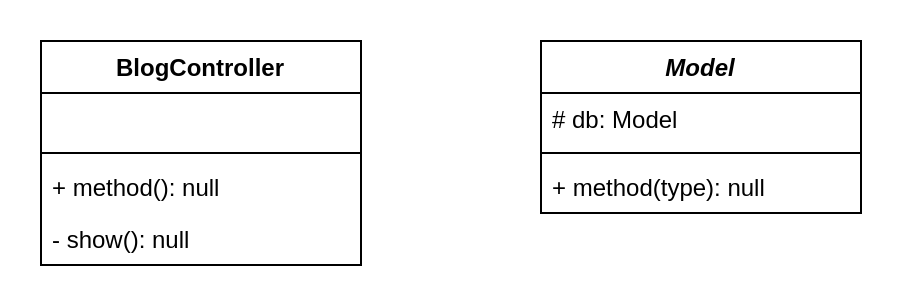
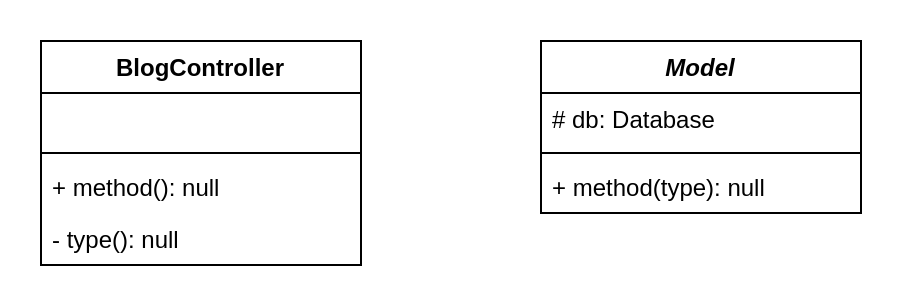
node "# db: Model": label "# db: Model" -> "# db: Database"
node "- show(): null": label "- show(): null" -> "- type(): null"
